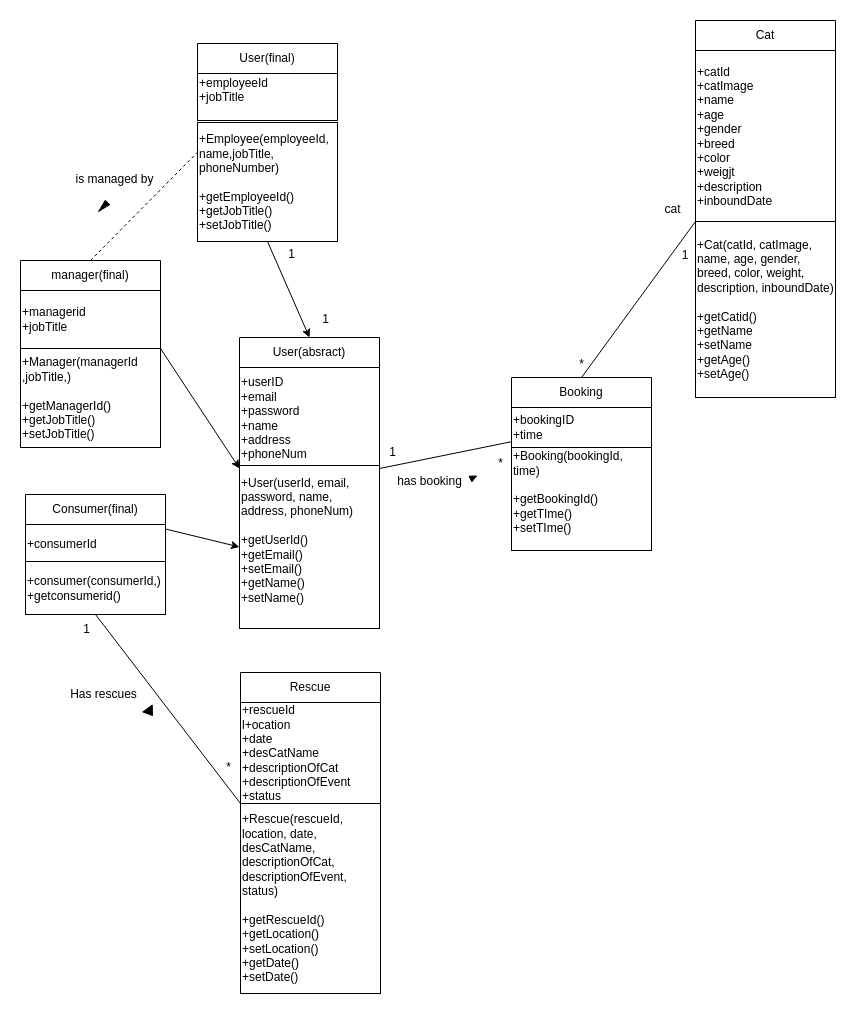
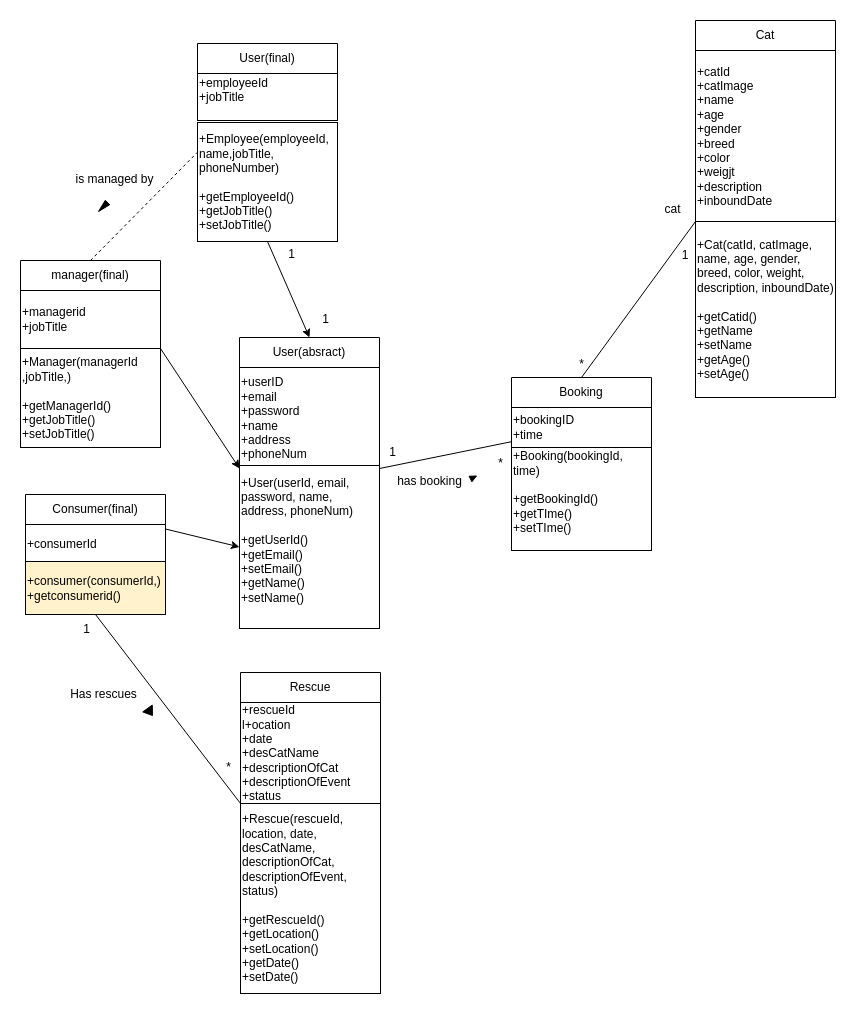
node "+consumer(consumerId,) +getconsumerid()": fillcolor #ffffff -> #fff2cc
